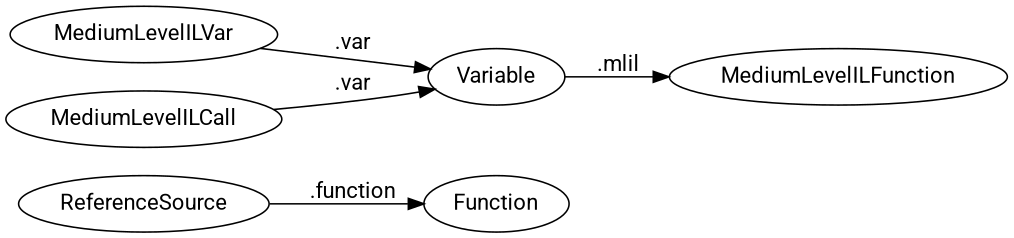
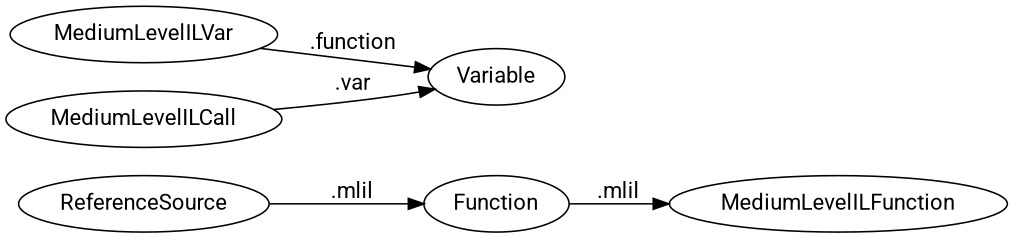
edge "MediumLevelILVar" -> "Variable": label ".var" -> ".function"
edge "Variable" -> "MediumLevelILFunction": now "Function" -> "MediumLevelILFunction"
edge "ReferenceSource" -> "Function": label ".function" -> ".mlil"
